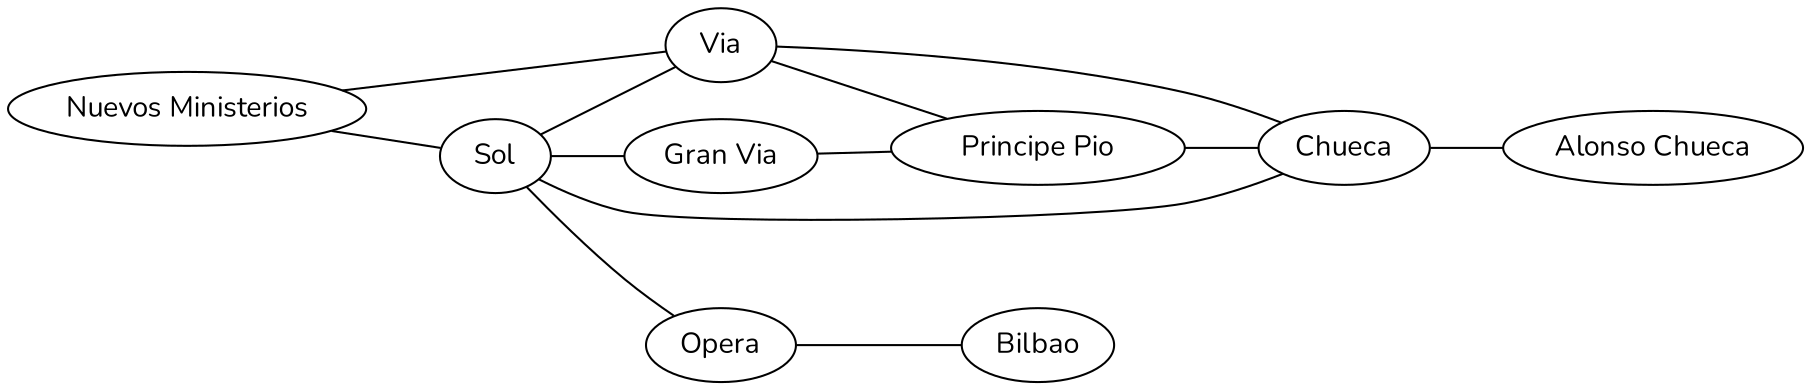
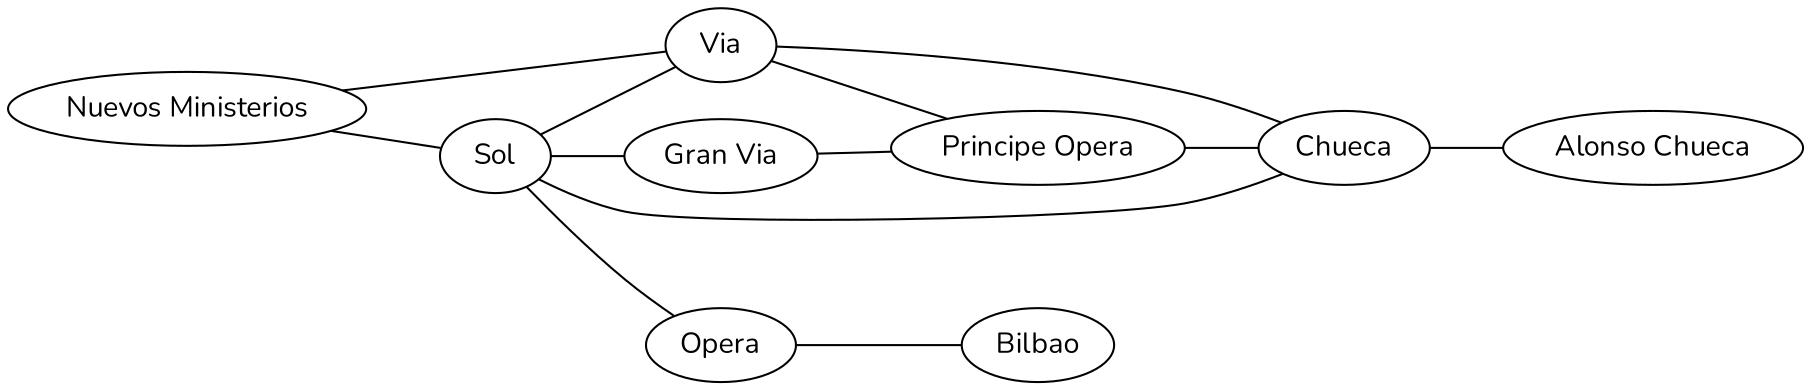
node "Principe Pio": label "Principe Pio" -> "Principe Opera"
